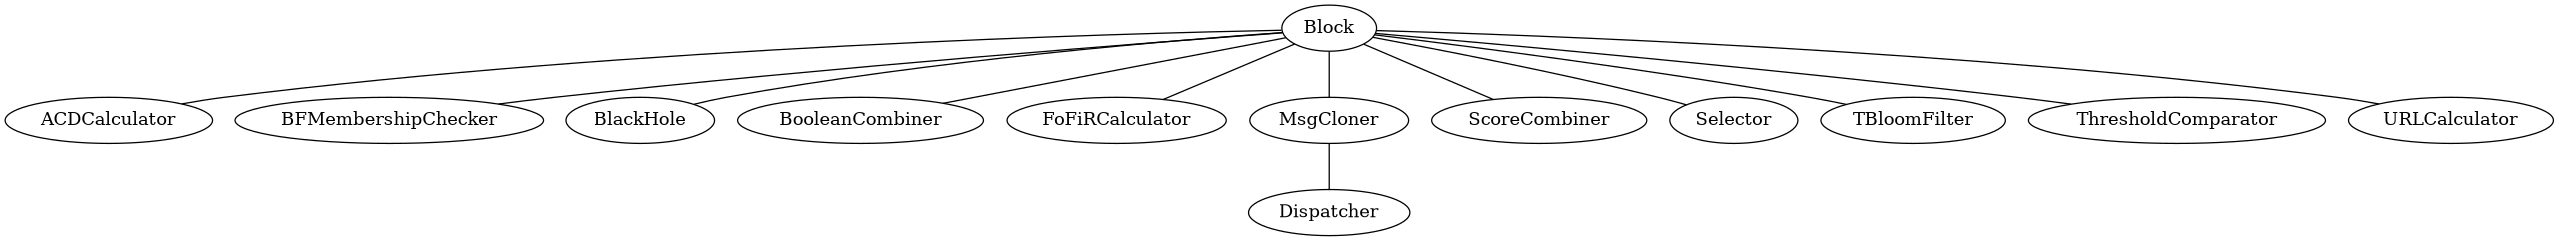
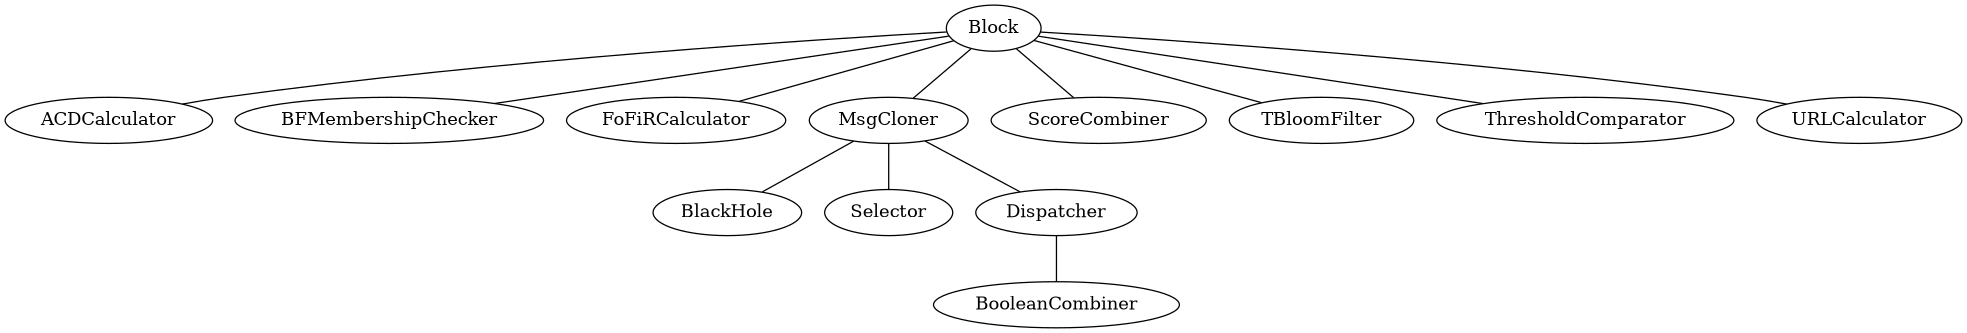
edge "Block" -- "Selector": now "MsgCloner" -- "Selector"
edge "Block" -- "BooleanCombiner": now "Dispatcher" -- "BooleanCombiner"
edge "Block" -- "BlackHole": now "MsgCloner" -- "BlackHole"
